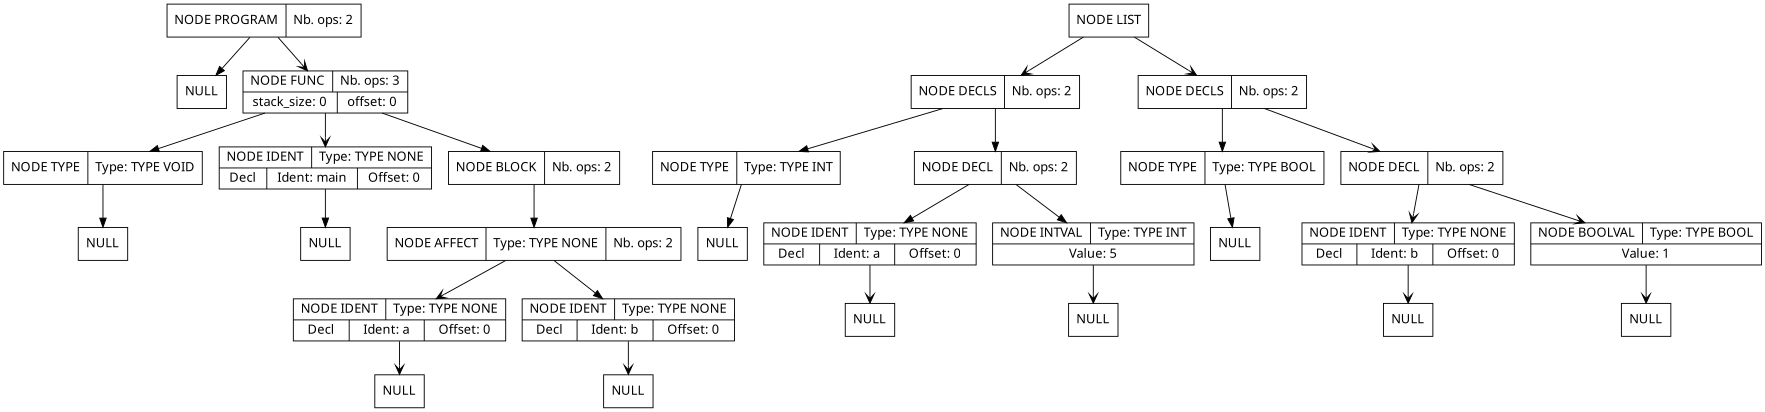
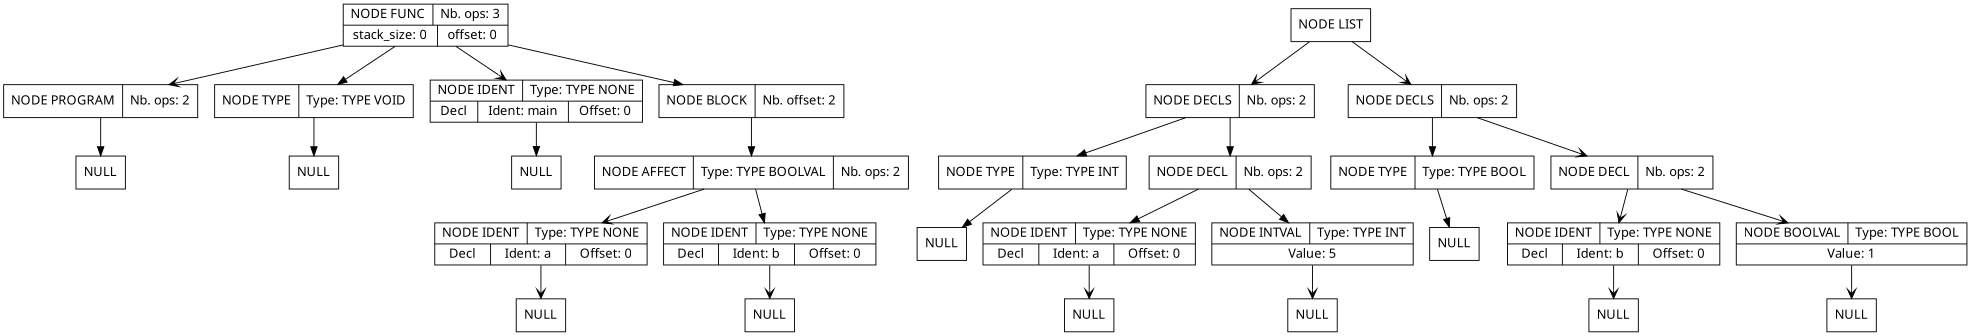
edge "NODE PROGRAM" -> "NODE FUNC": reversed
node "NODE BLOCK": text "Nb. ops: 2" -> "Nb. offset: 2"
node "NODE AFFECT": text "Type: TYPE NONE" -> "Type: TYPE BOOLVAL"
